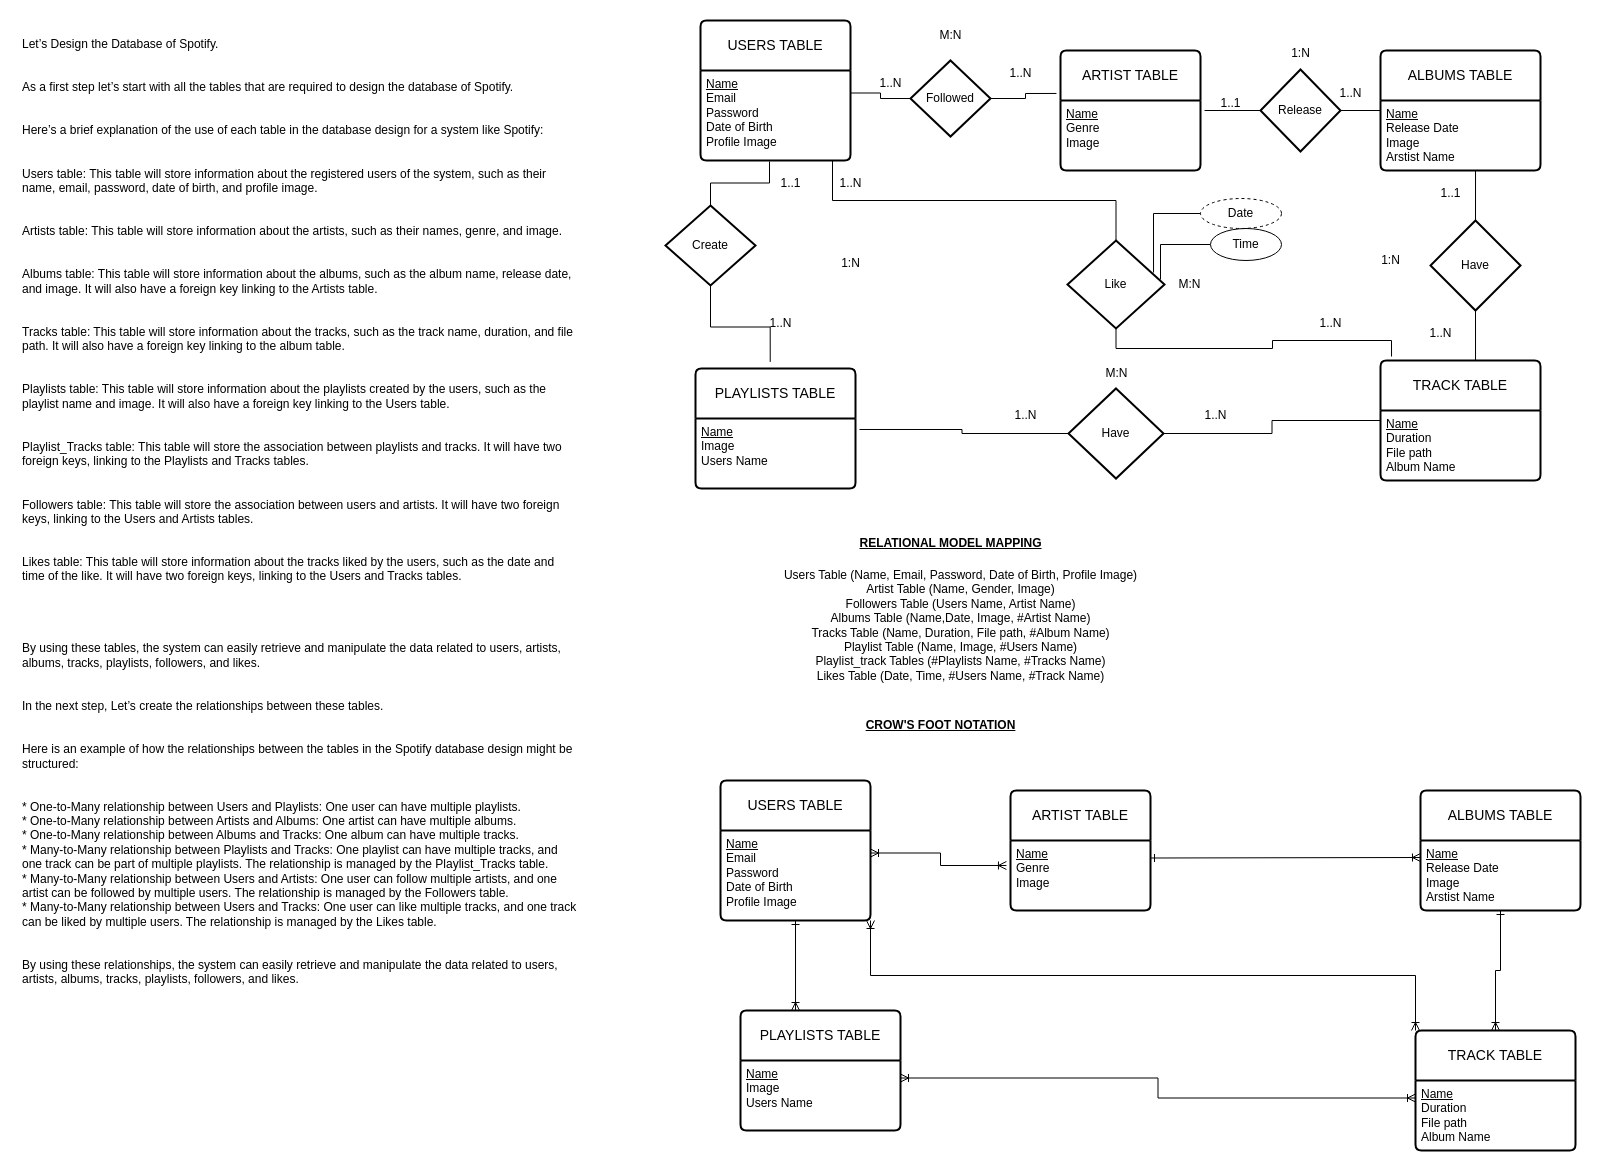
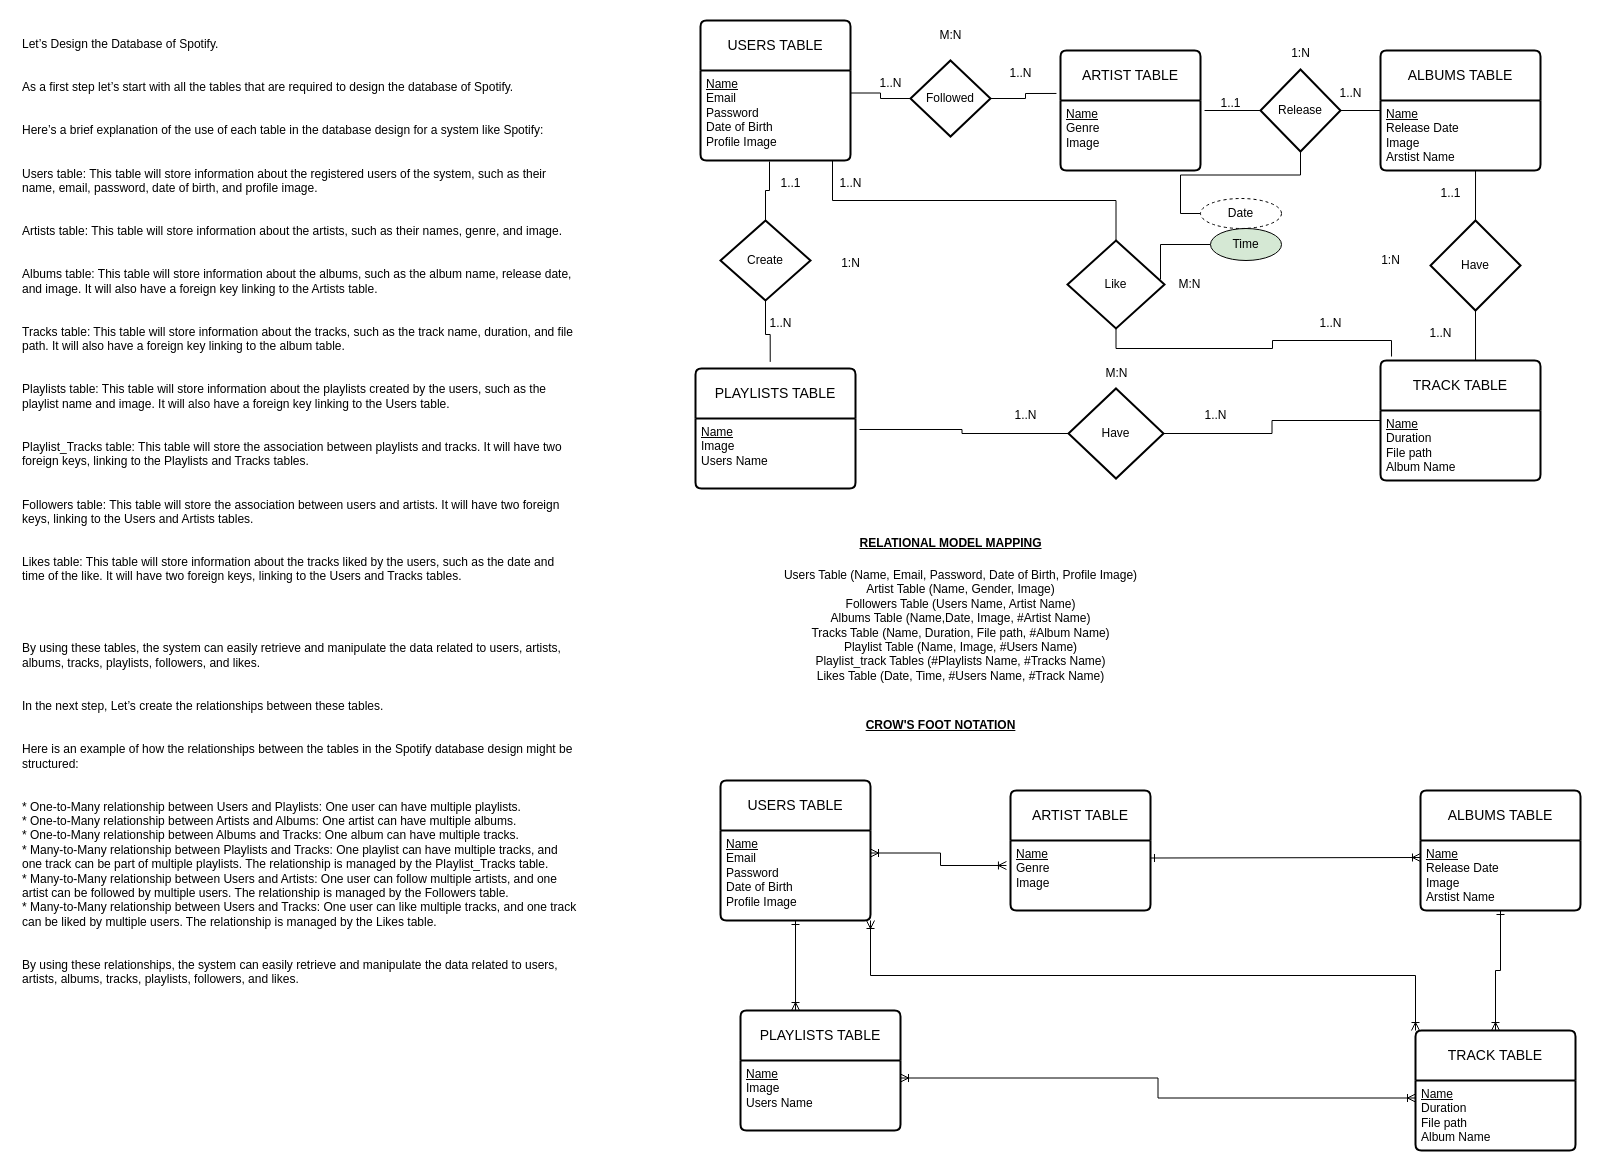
edge "Date" -- "Like": now "Date" -- "Release"
node "Time": fillcolor #ffffff -> #d5e8d4
node "Create": moved (711, 246) -> (766, 261)
